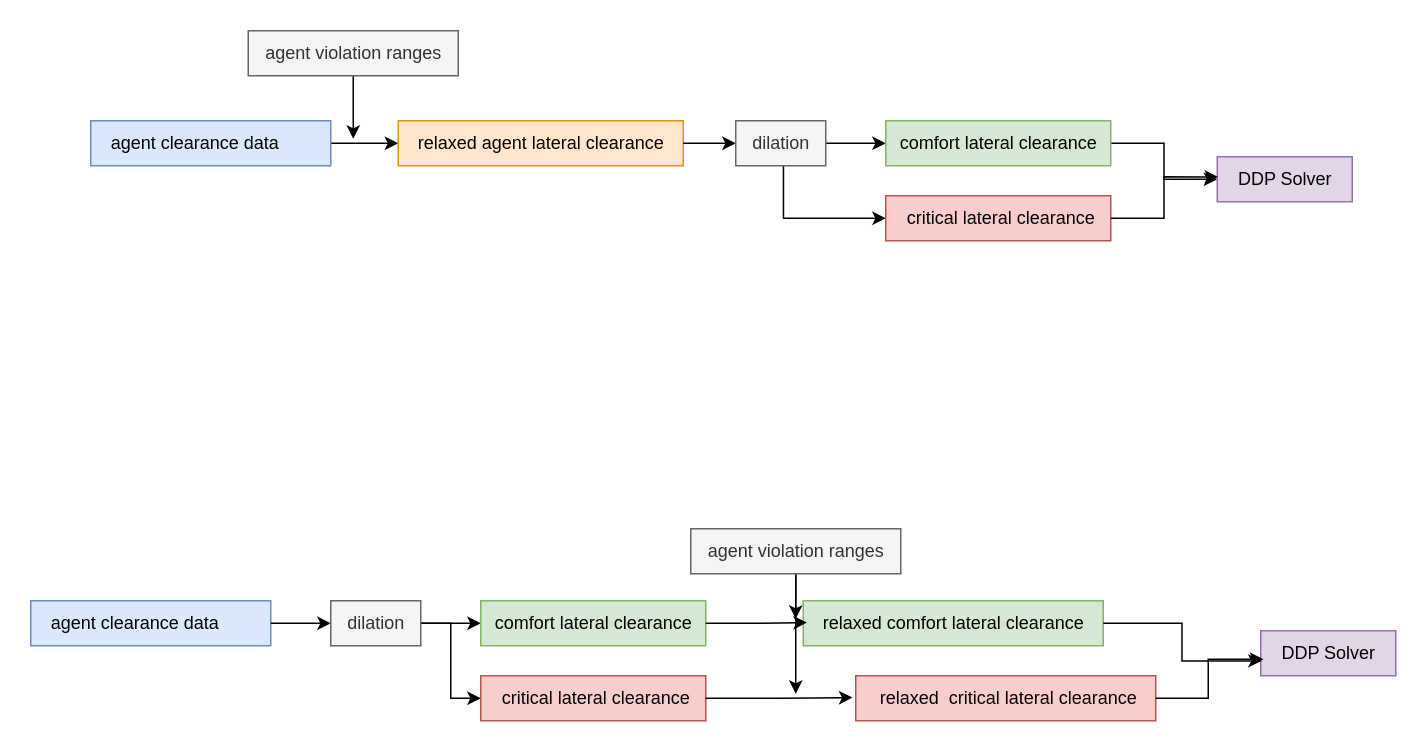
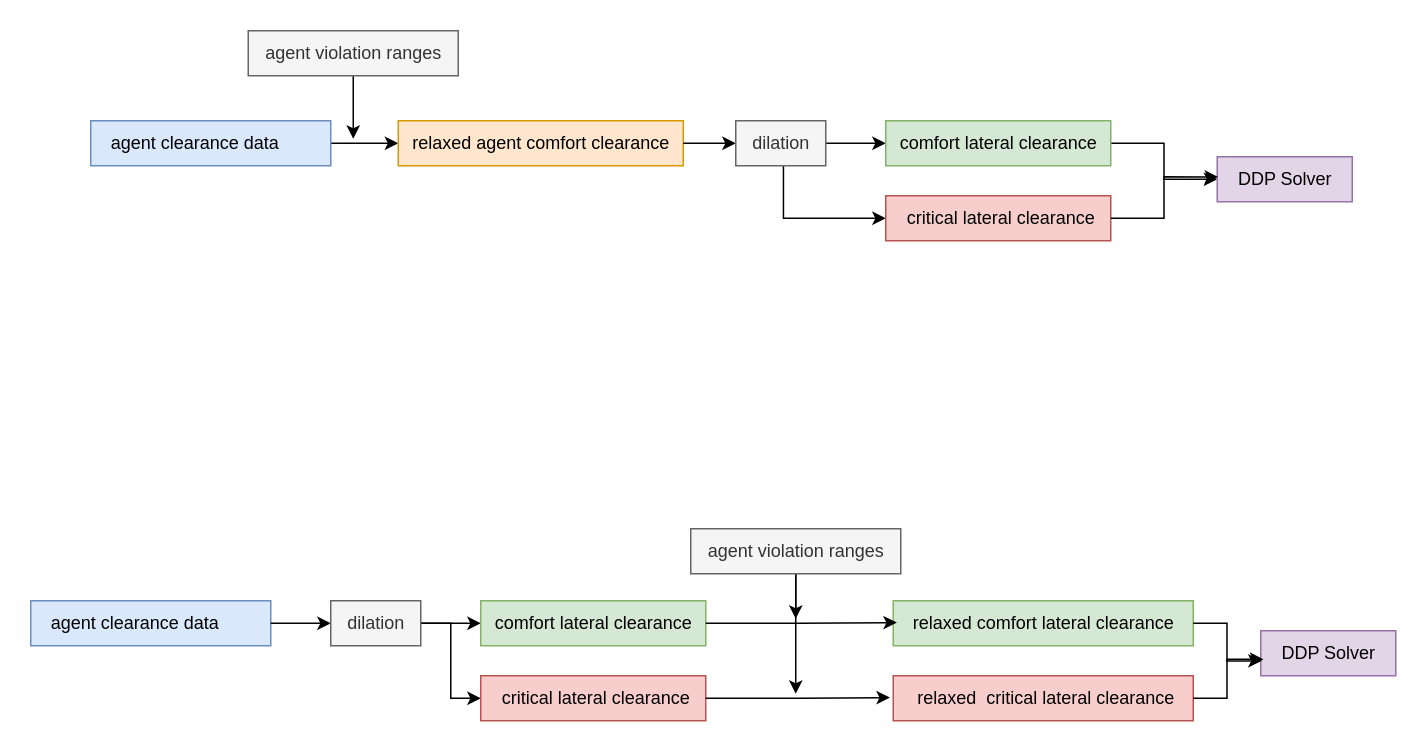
node "relaxed agent lateral clearance": label "relaxed agent lateral clearance" -> "relaxed agent comfort clearance"
node "relaxed comfort lateral clearance": moved (953, 623) -> (1043, 623)
node "relaxed critical lateral clearance": moved (1006, 698) -> (1043, 698)
